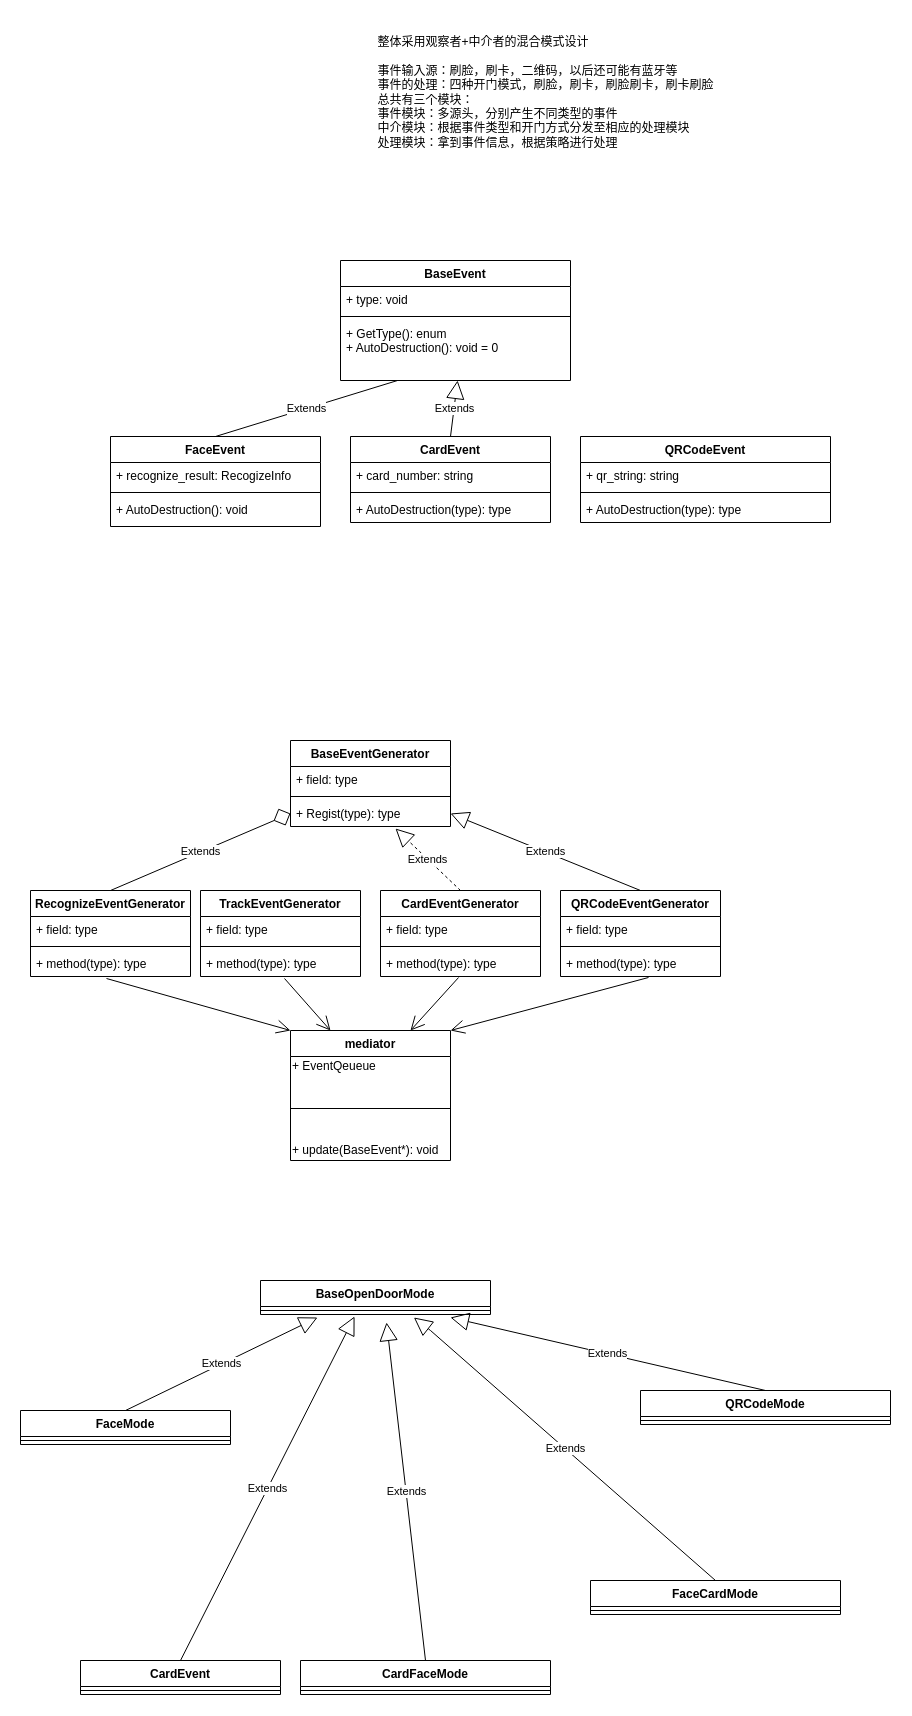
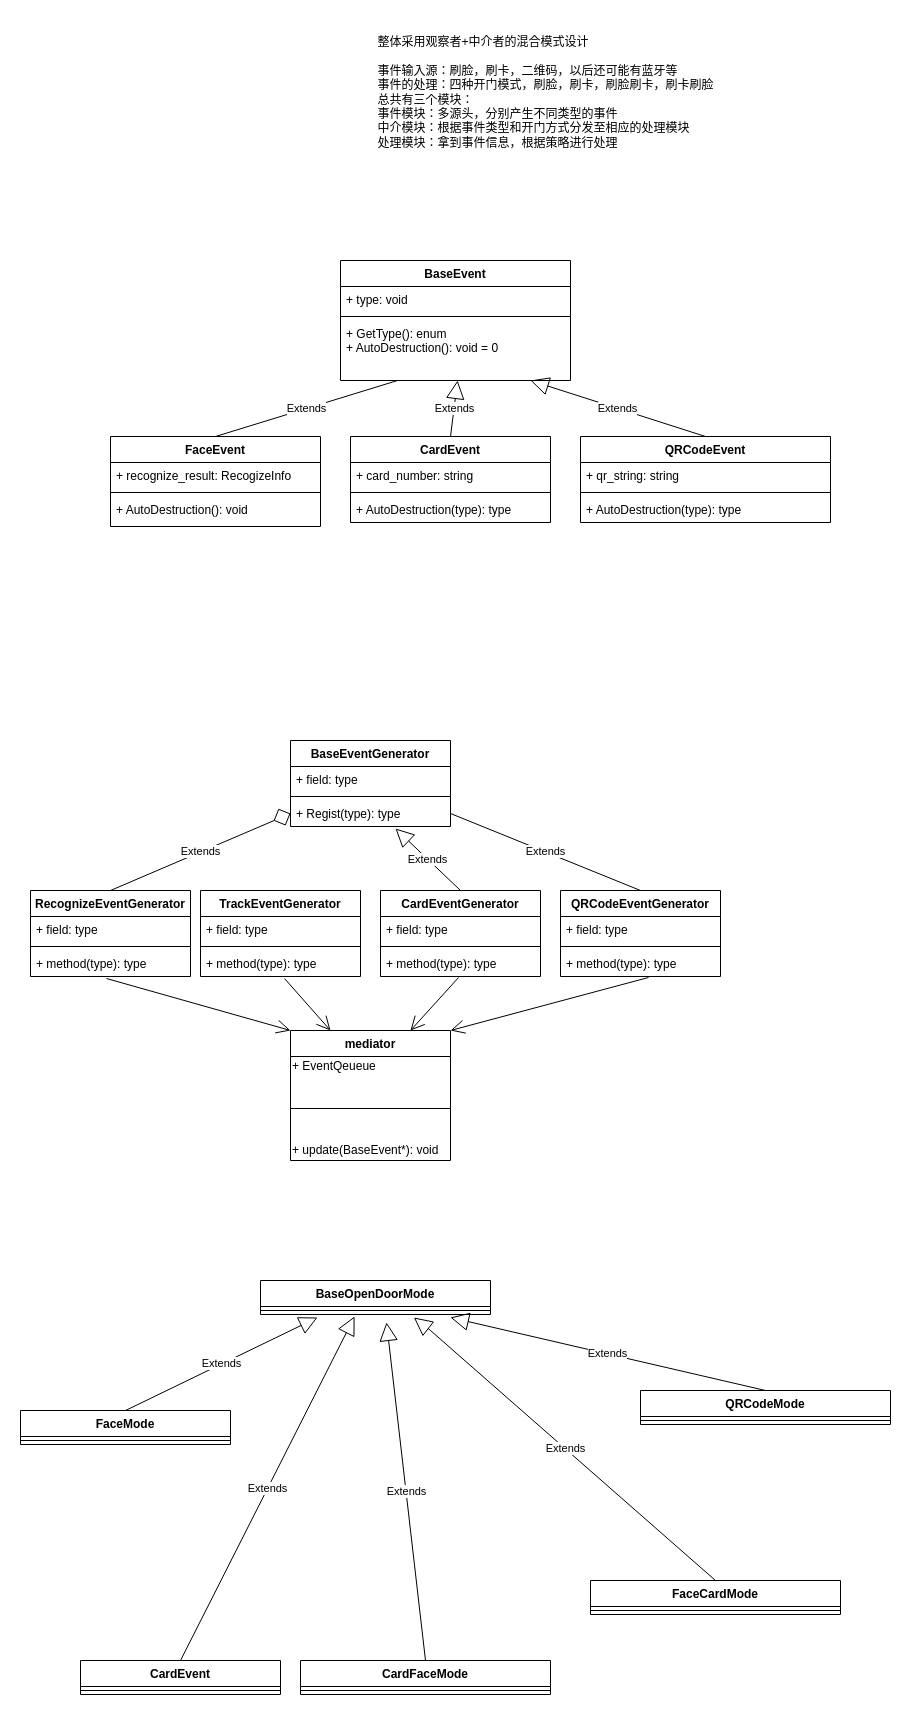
edge "QRCodeEvent" -> "+ GetType(): enum + AutoDestruction(): void = 0": added, label "Extends"
edge "QRCodeEventGenerator" -> "+ Regist(type): type": arrowhead block -> none
edge "CardEventGenerator" -> "+ Regist(type): type": style dashed -> solid
